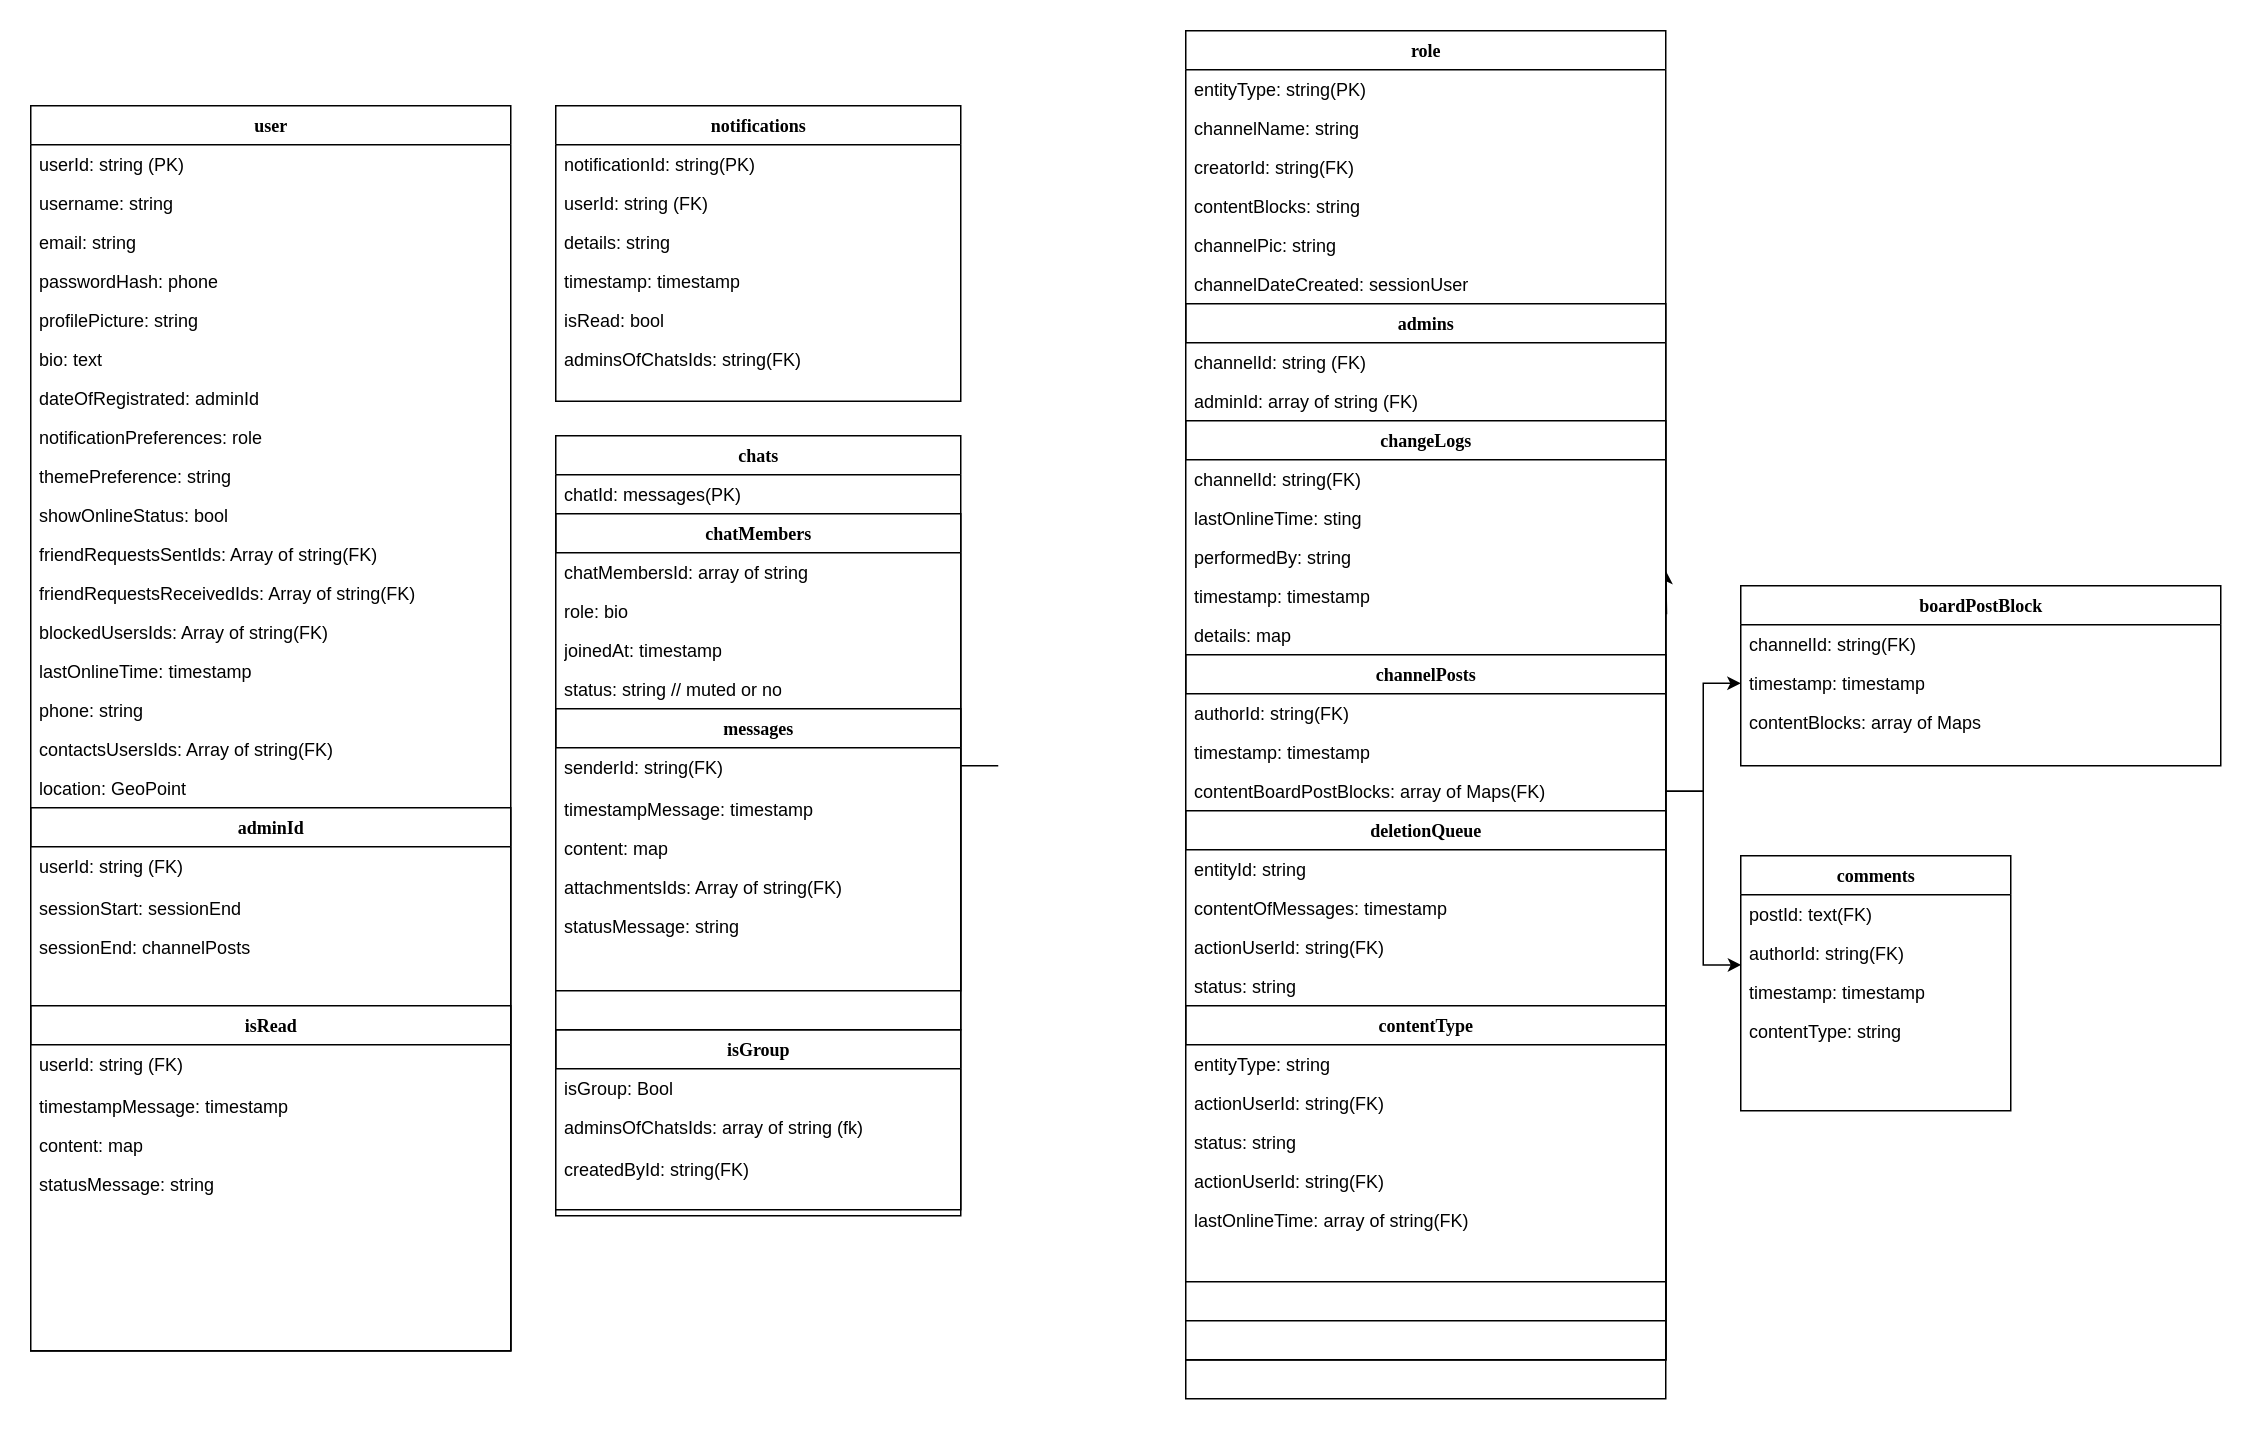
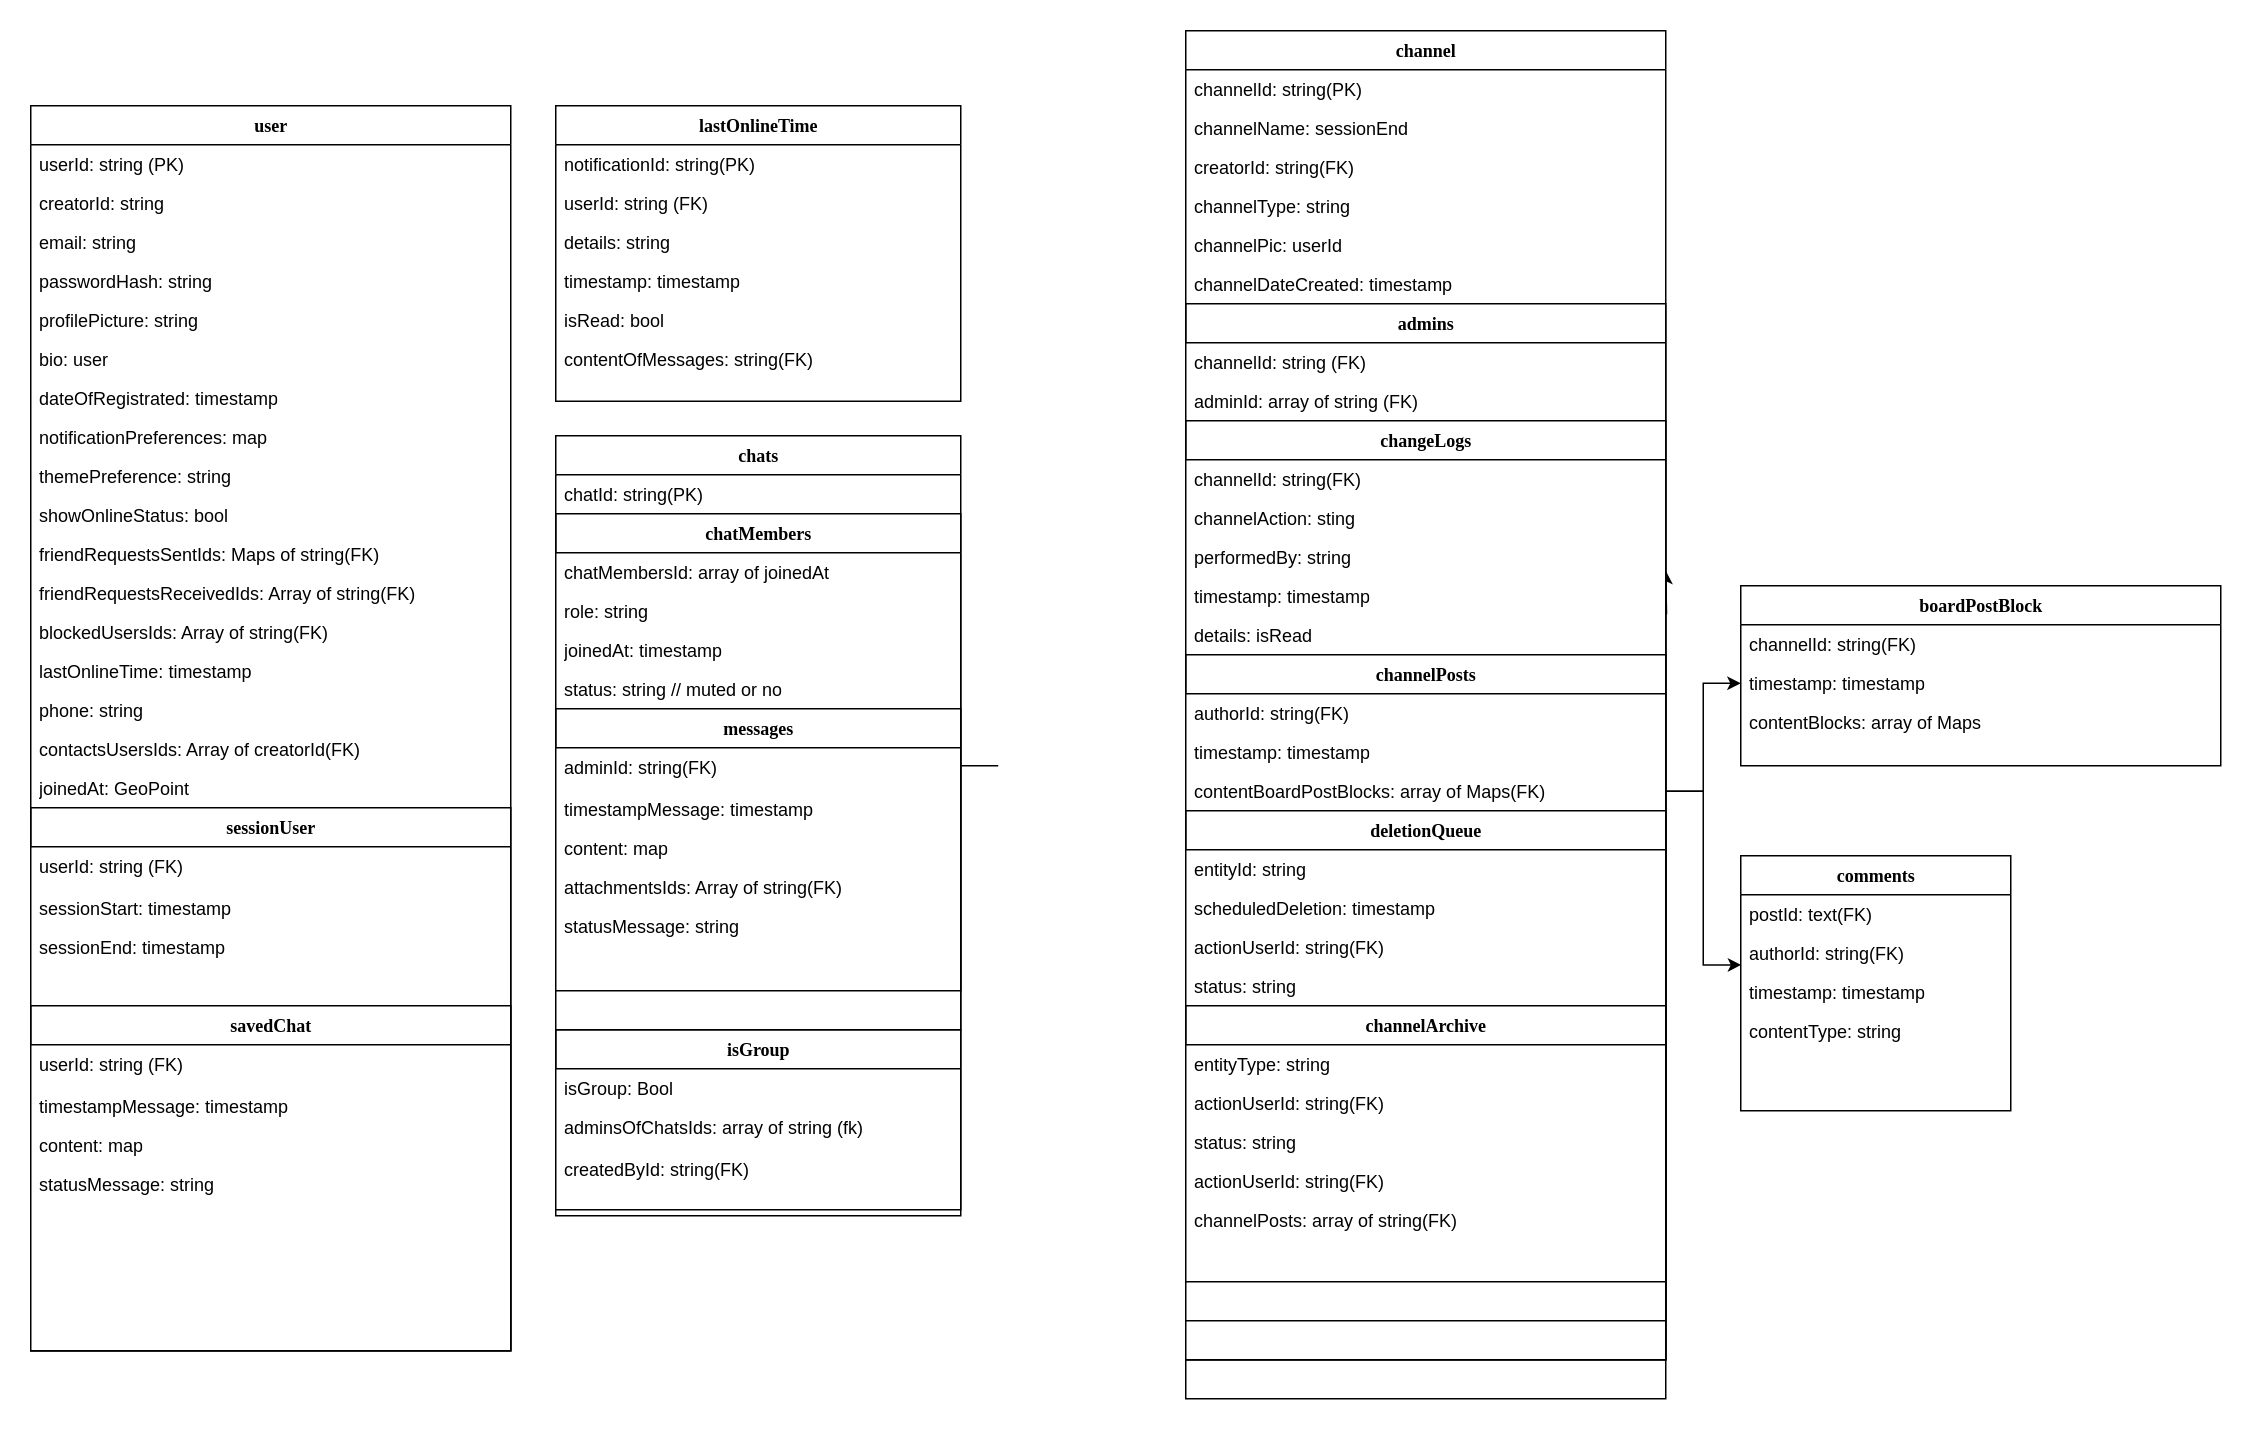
node "role": label "role" -> "channel"
node "entityType: string(PK)": label "entityType: string(PK)" -> "channelId: string(PK)"
node "notifications": label "notifications" -> "lastOnlineTime"
node "channelName: string": label "channelName: string" -> "channelName: sessionEnd"
node "username: string": label "username: string" -> "creatorId: string"
node "contentBlocks: string": label "contentBlocks: string" -> "channelType: string"
node "channelPic: string": label "channelPic: string" -> "channelPic: userId"
node "passwordHash: phone": label "passwordHash: phone" -> "passwordHash: string"
node "channelDateCreated: sessionUser": label "channelDateCreated: sessionUser" -> "channelDateCreated: timestamp"
node "bio: text": label "bio: text" -> "bio: user"
node "adminsOfChatsIds: string(FK)": label "adminsOfChatsIds: string(FK)" -> "contentOfMessages: string(FK)"
node "dateOfRegistrated: adminId": label "dateOfRegistrated: adminId" -> "dateOfRegistrated: timestamp"
node "notificationPreferences: role": label "notificationPreferences: role" -> "notificationPreferences: map"
node "chatId: messages(PK)": label "chatId: messages(PK)" -> "chatId: string(PK)"
node "lastOnlineTime: sting": label "lastOnlineTime: sting" -> "channelAction: sting"
node "friendRequestsSentIds: Array of string(FK)": label "friendRequestsSentIds: Array of string(FK)" -> "friendRequestsSentIds: Maps of string(FK)"
node "chatMembersId: array of string": label "chatMembersId: array of string" -> "chatMembersId: array of joinedAt"
node "role: bio": label "role: bio" -> "role: string"
node "details: map": label "details: map" -> "details: isRead"
node "contactsUsersIds: Array of string(FK)": label "contactsUsersIds: Array of string(FK)" -> "contactsUsersIds: Array of creatorId(FK)"
node "senderId: string(FK)": label "senderId: string(FK)" -> "adminId: string(FK)"
node "location: GeoPoint": label "location: GeoPoint" -> "joinedAt: GeoPoint"
node "adminId": label "adminId" -> "sessionUser"
node "sessionStart: sessionEnd": label "sessionStart: sessionEnd" -> "sessionStart: timestamp"
node "contentOfMessages: timestamp": label "contentOfMessages: timestamp" -> "scheduledDeletion: timestamp"
node "sessionEnd: channelPosts": label "sessionEnd: channelPosts" -> "sessionEnd: timestamp"
node "isRead": label "isRead" -> "savedChat"
node "contentType": label "contentType" -> "channelArchive"
node "lastOnlineTime: array of string(FK)": label "lastOnlineTime: array of string(FK)" -> "channelPosts: array of string(FK)"
